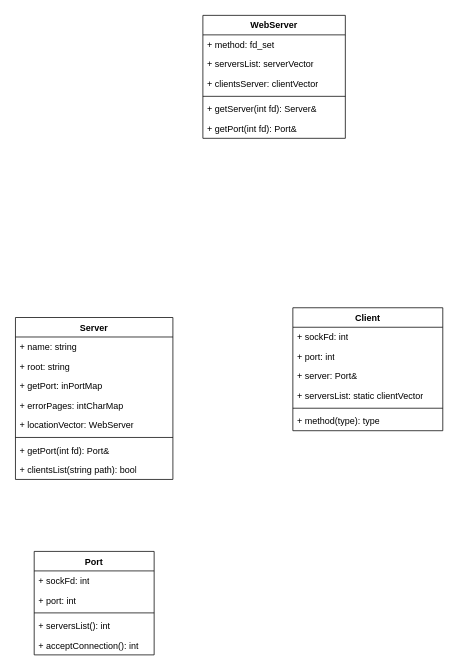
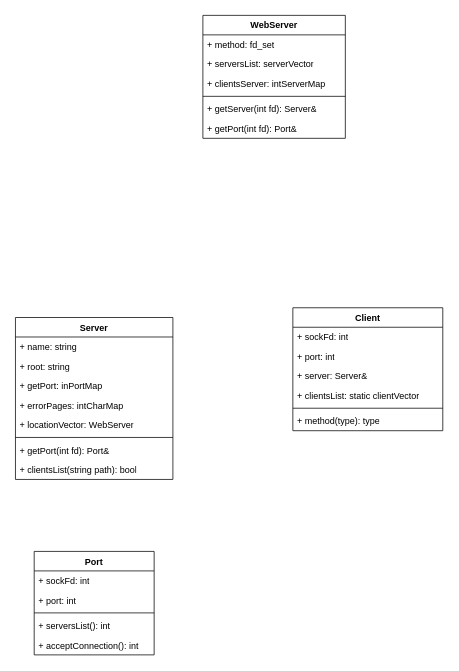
node "+ clientsServer: clientVector": label "+ clientsServer: clientVector" -> "+ clientsServer: intServerMap"
node "+ server: Port&": label "+ server: Port&" -> "+ server: Server&"
node "+ serversList: static clientVector": label "+ serversList: static clientVector" -> "+ clientsList: static clientVector"
